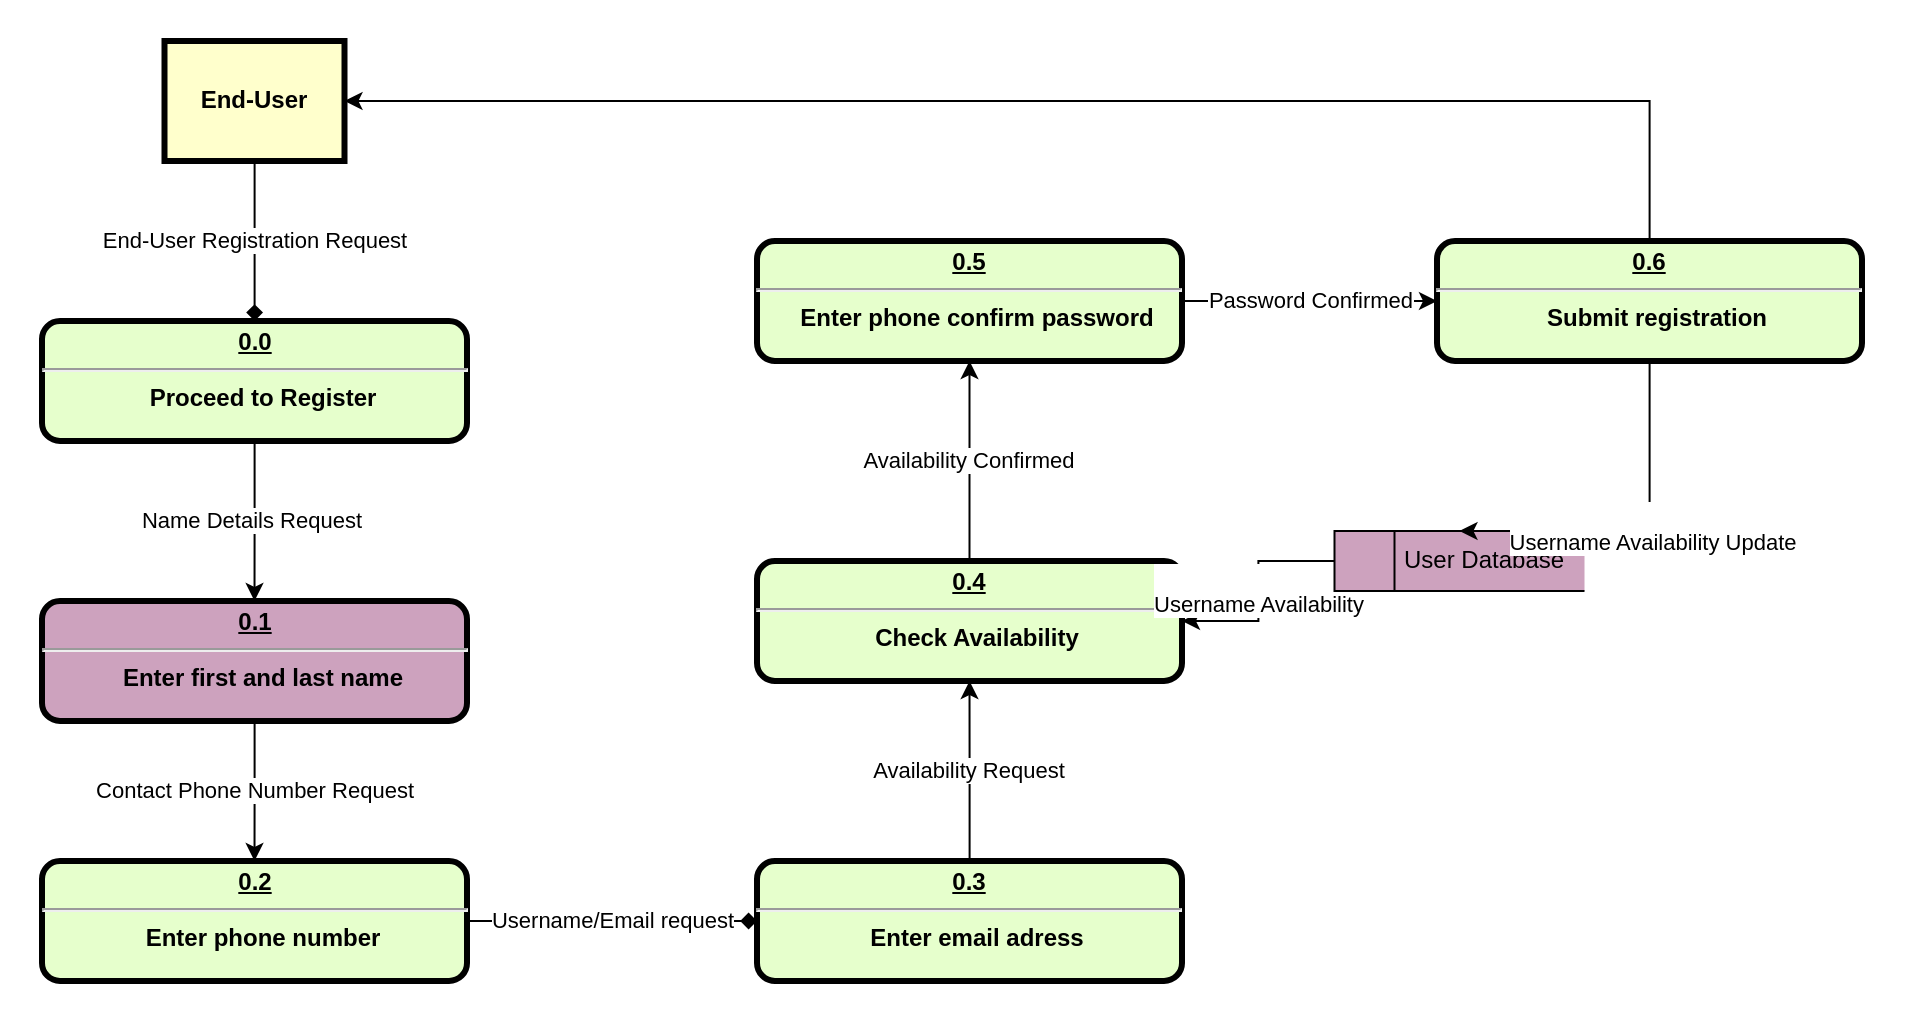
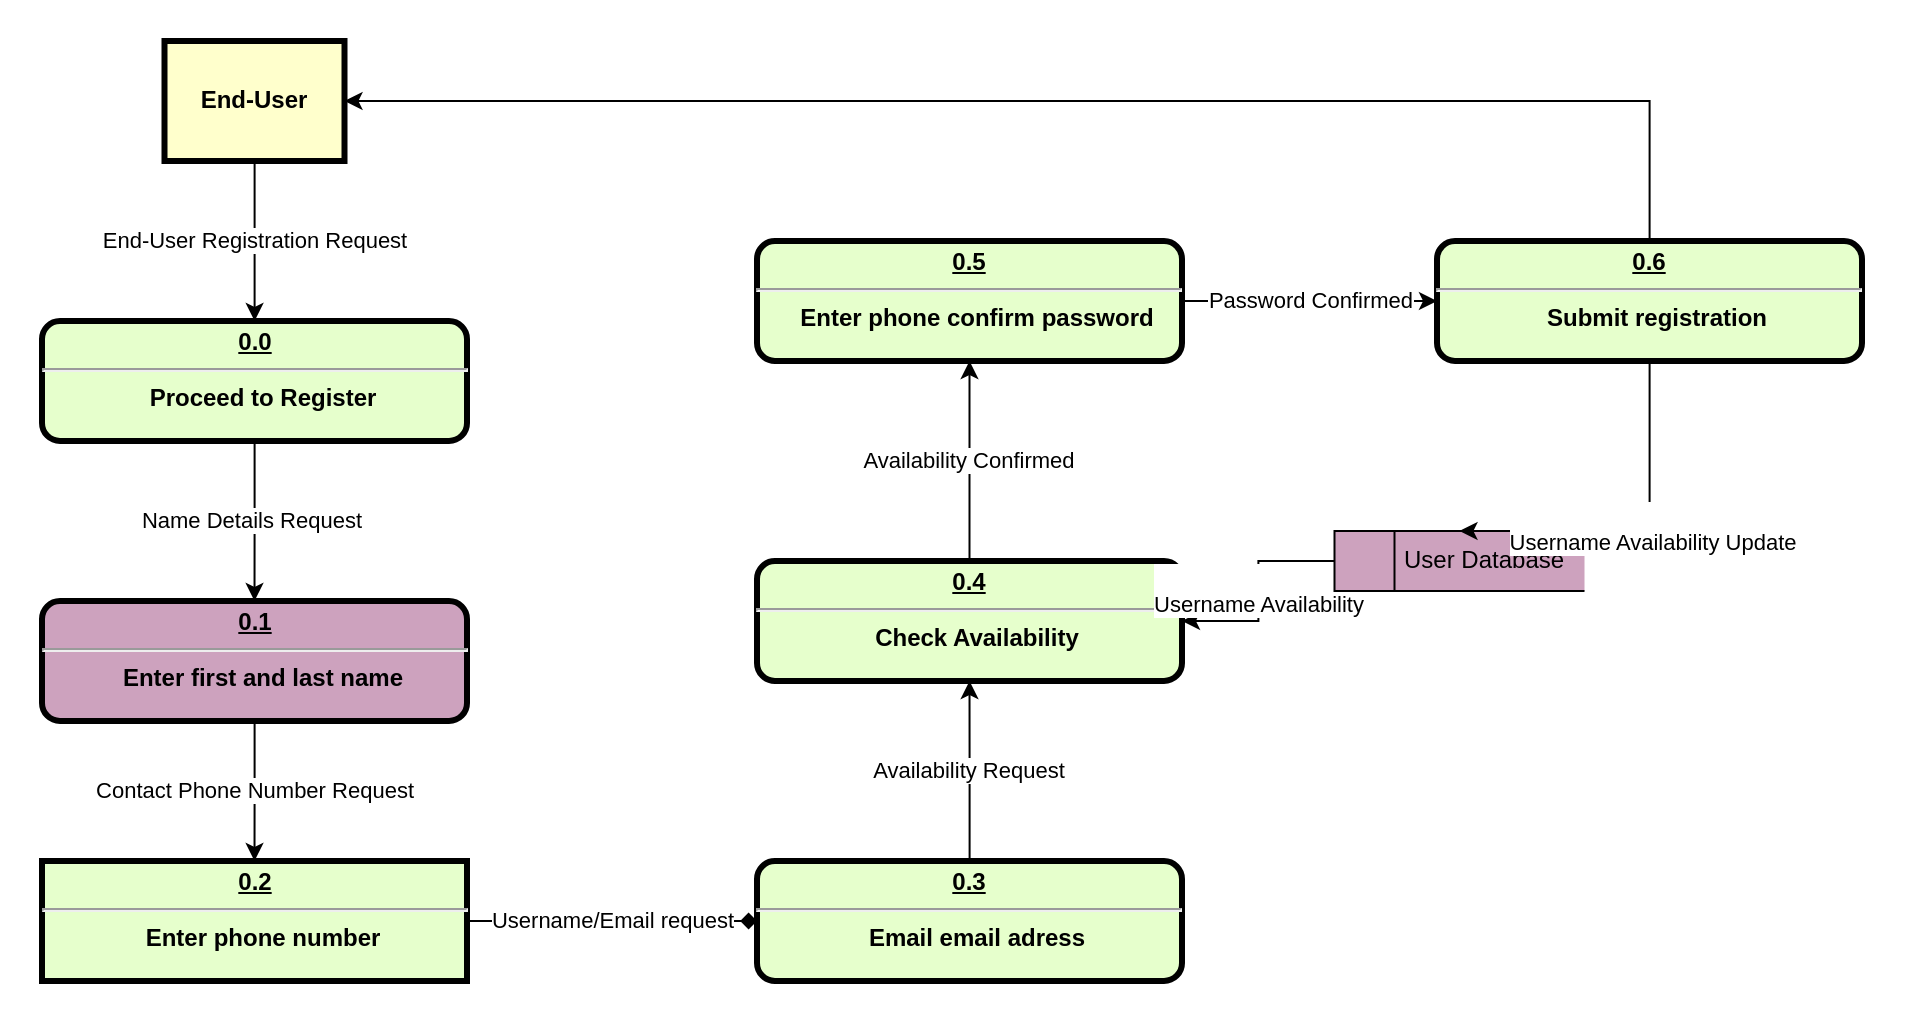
edge "End-User" -> "0.0 Proceed to Register": arrowhead diamond -> classic
node "0.3 Enter email adress": label "0.3 Enter email adress" -> "0.3 Email email adress"
node "0.2 Enter phone number": shape rounded rectangle -> rectangle
